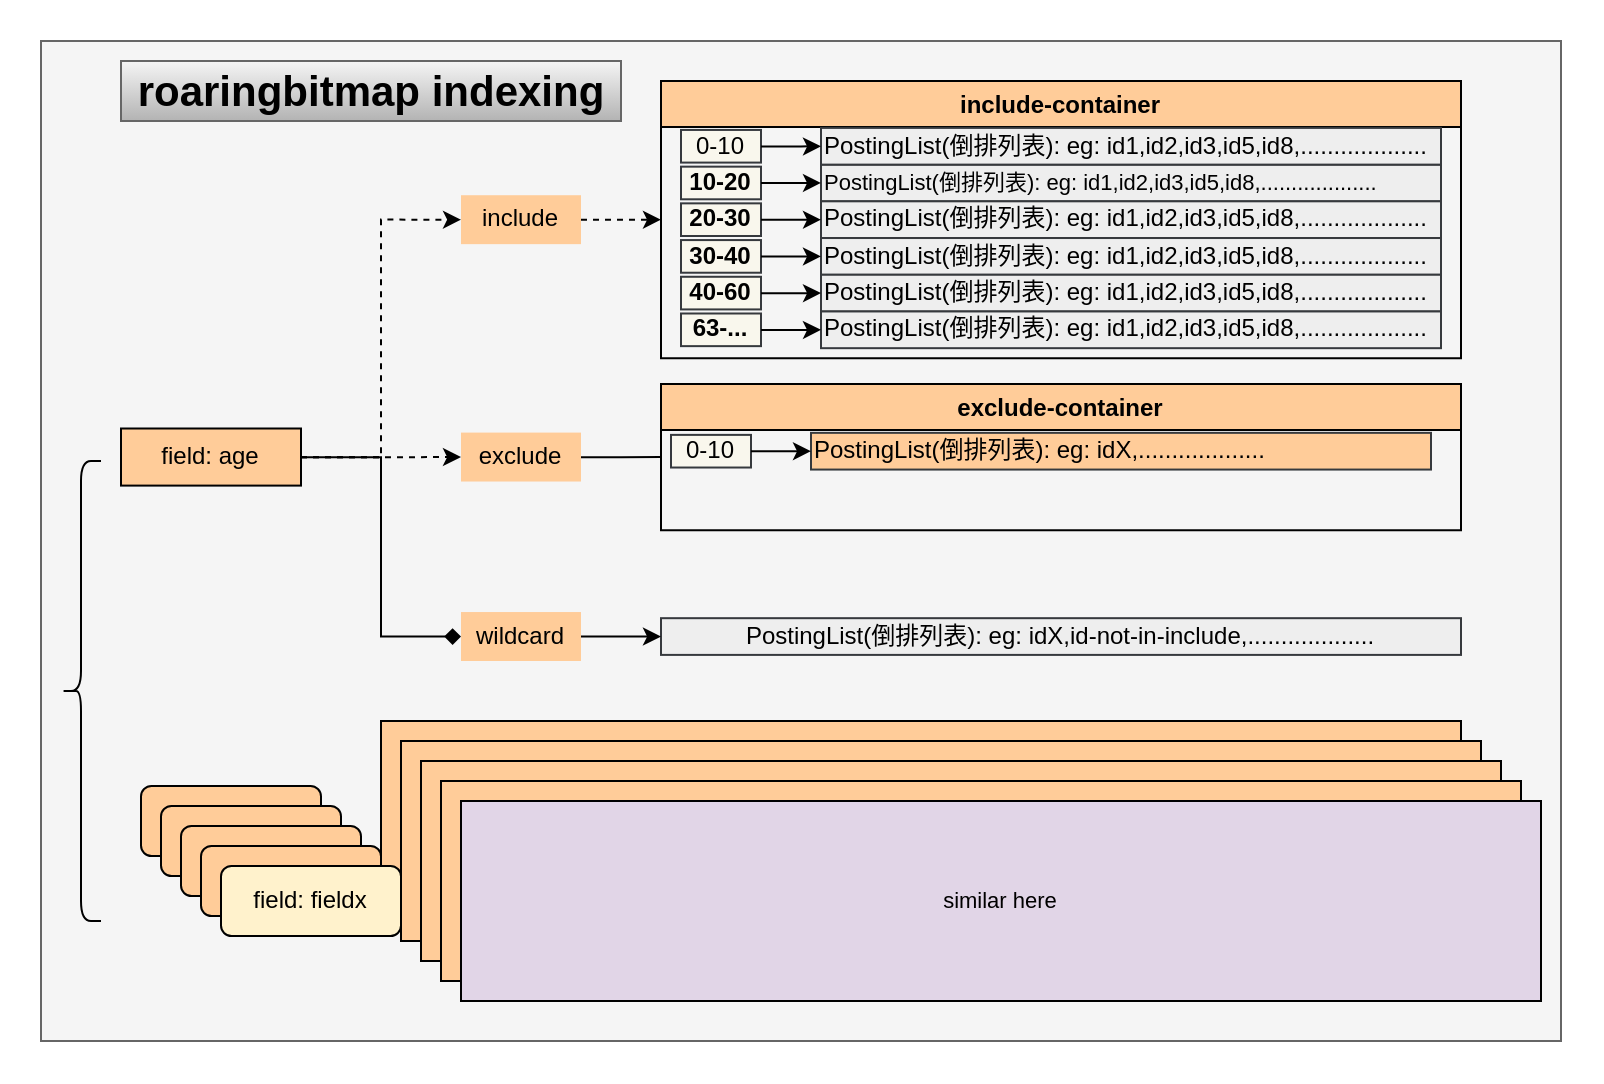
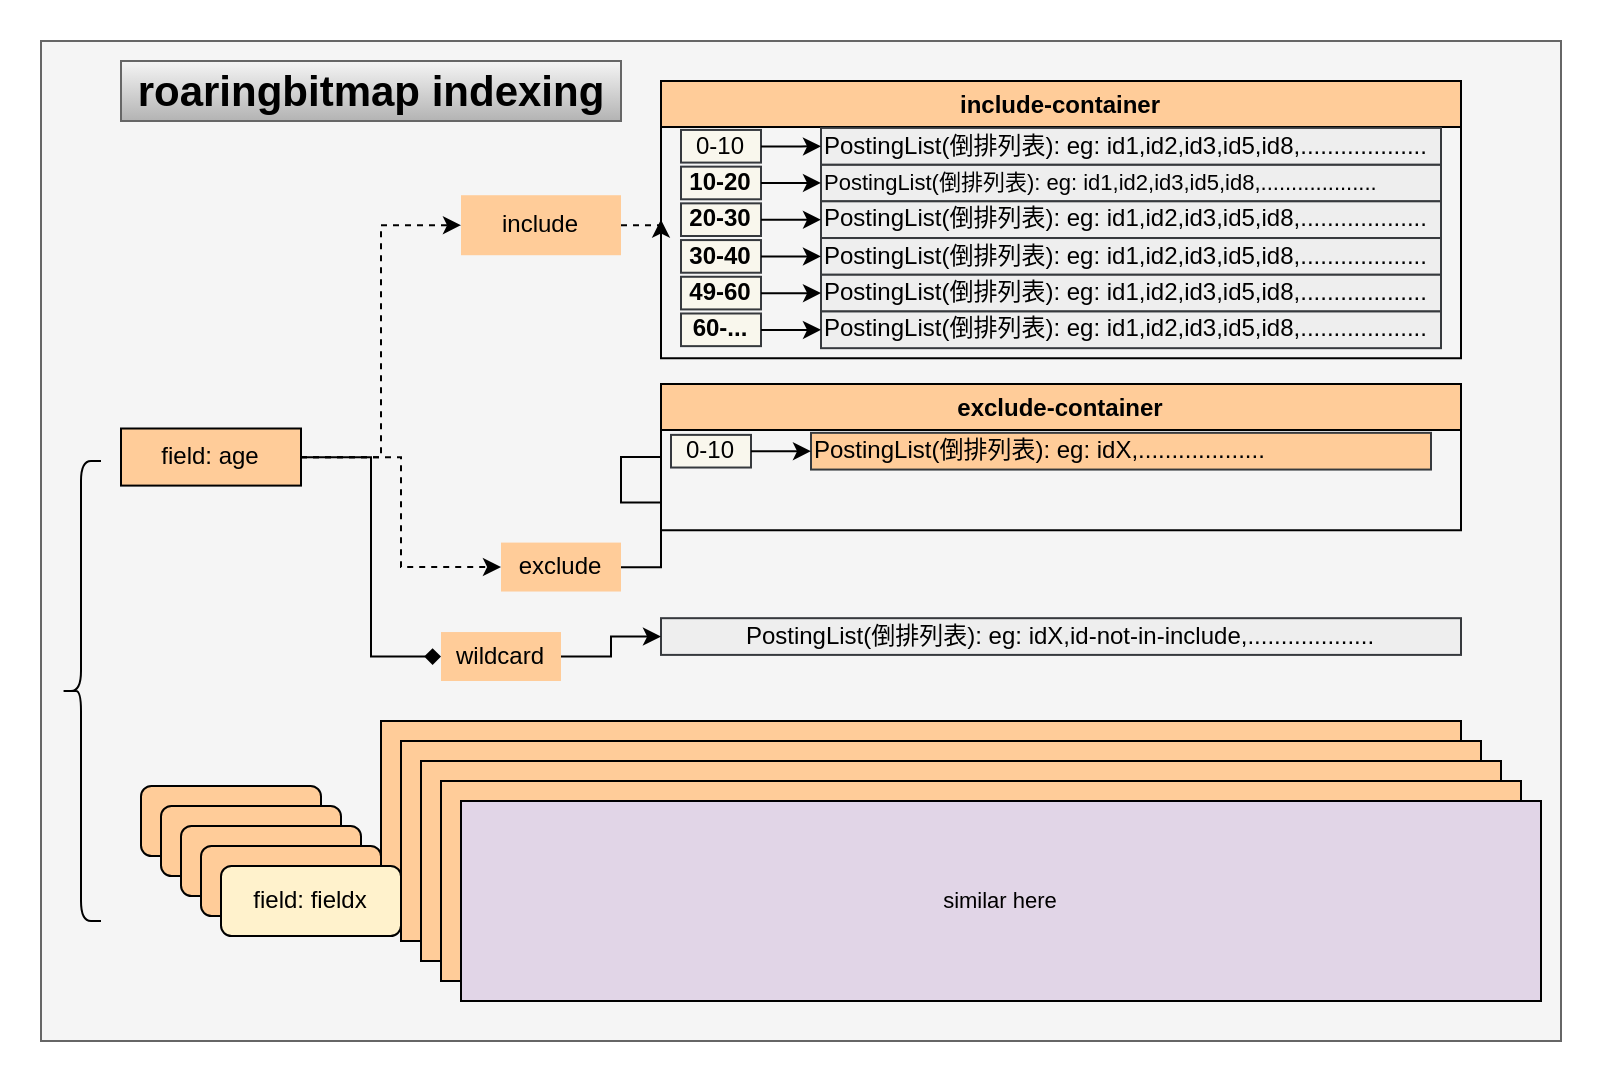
node "include": size 120x49 -> 160x60
node "40-60": label "40-60" -> "49-60"
node "63-...": label "63-..." -> "60-..."
node "exclude": moved (521, 457) -> (561, 567)
node "wildcard": moved (521, 637) -> (501, 657)
